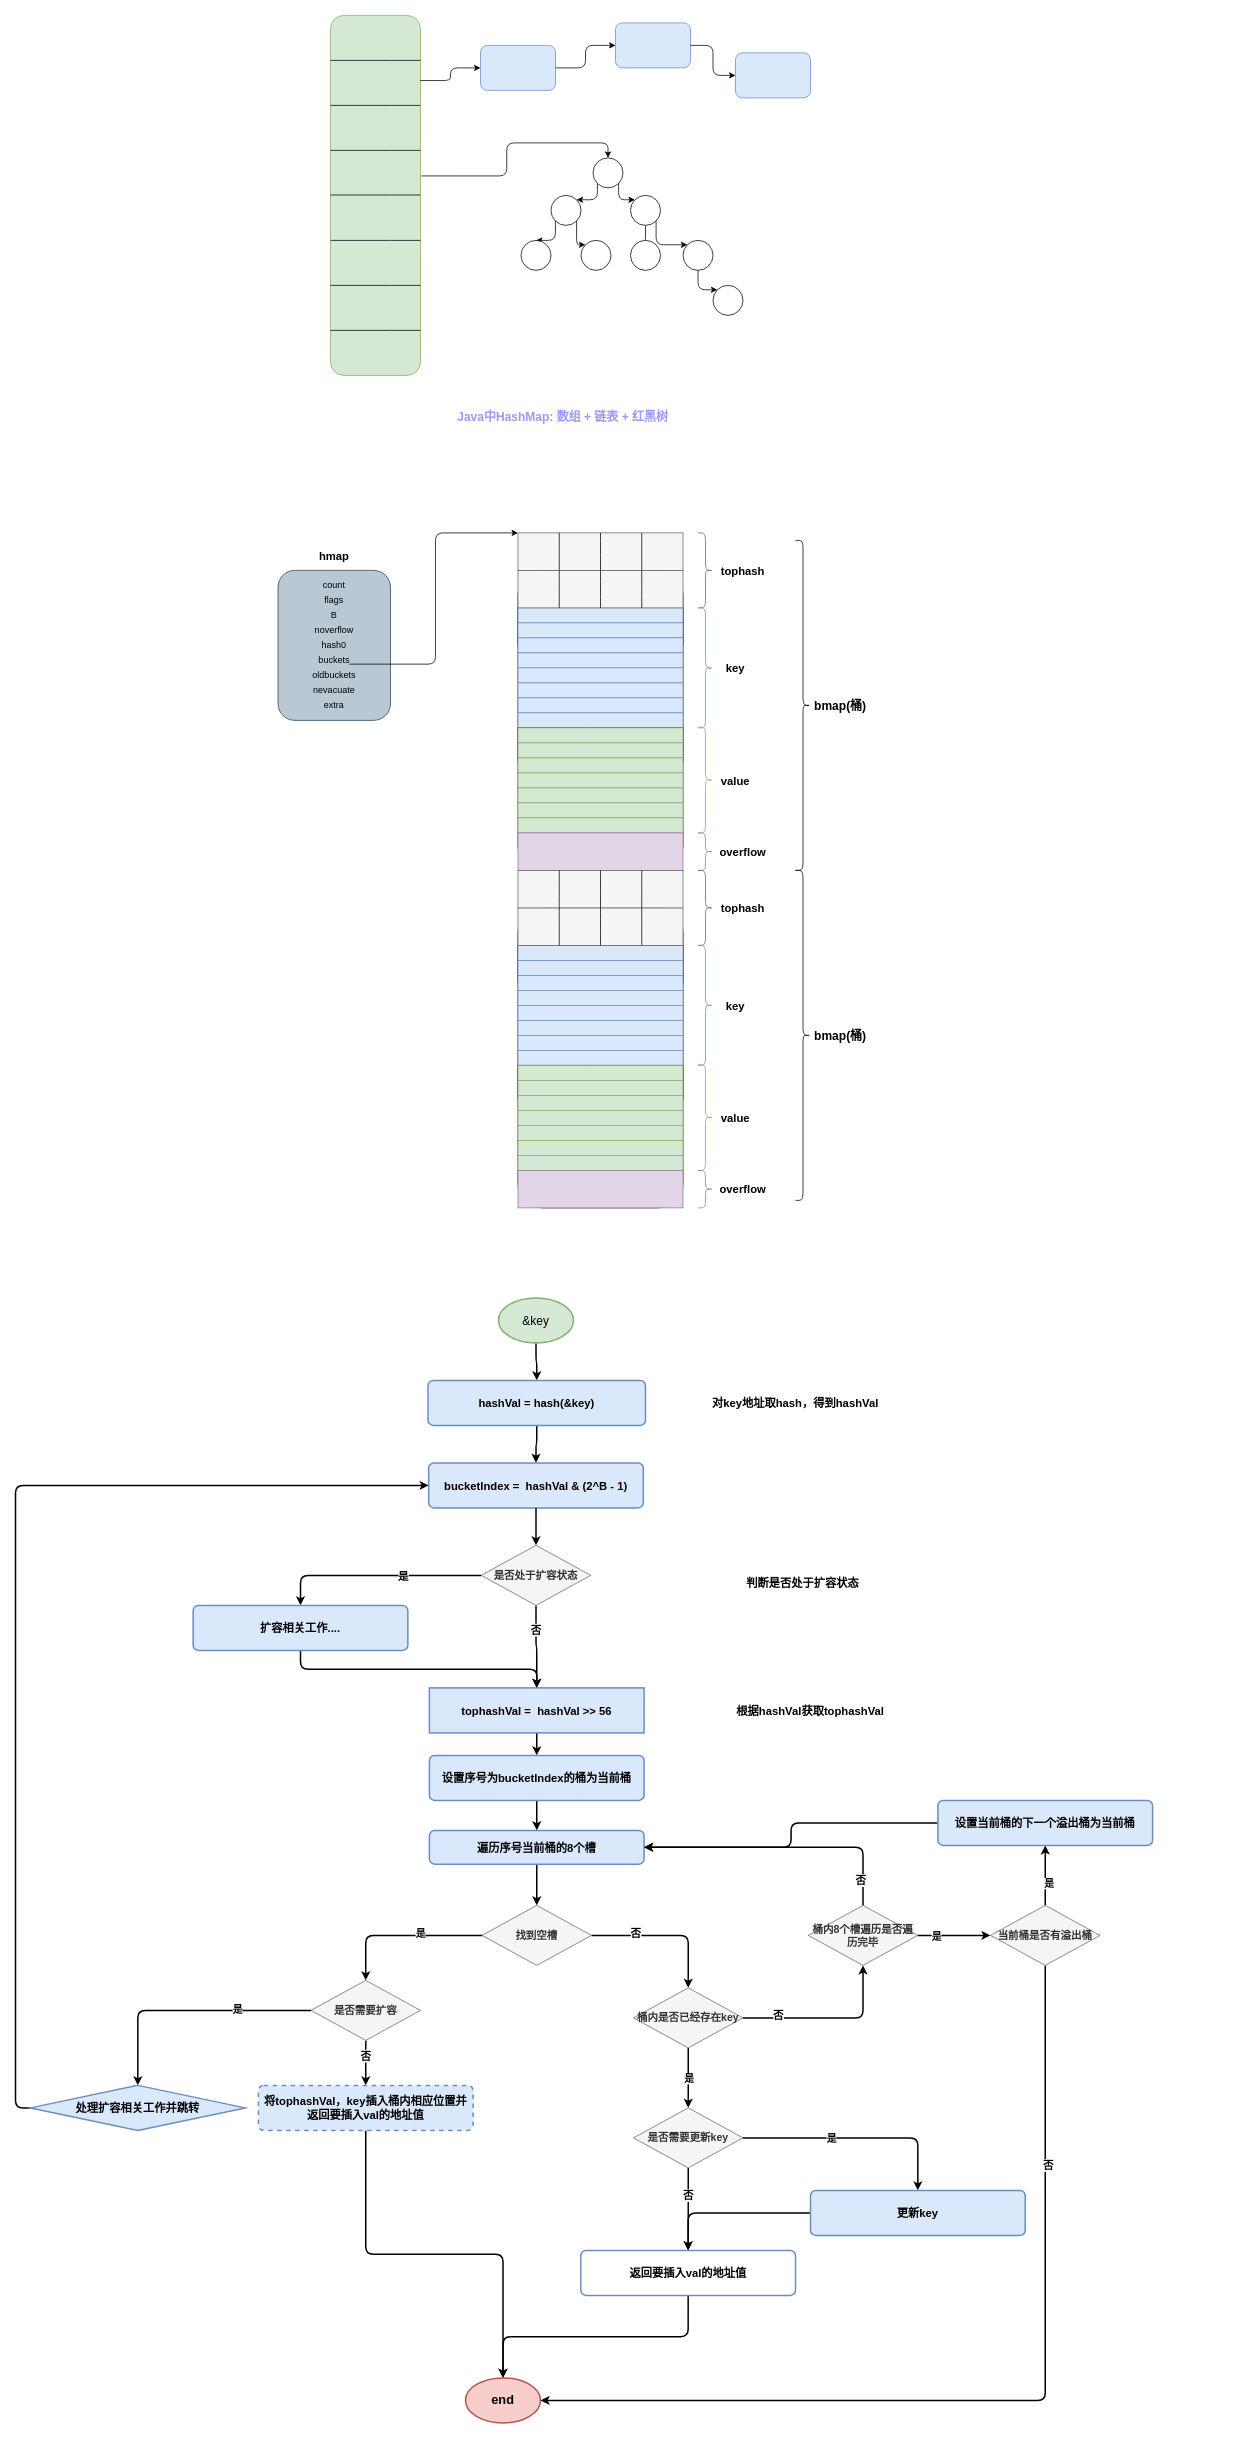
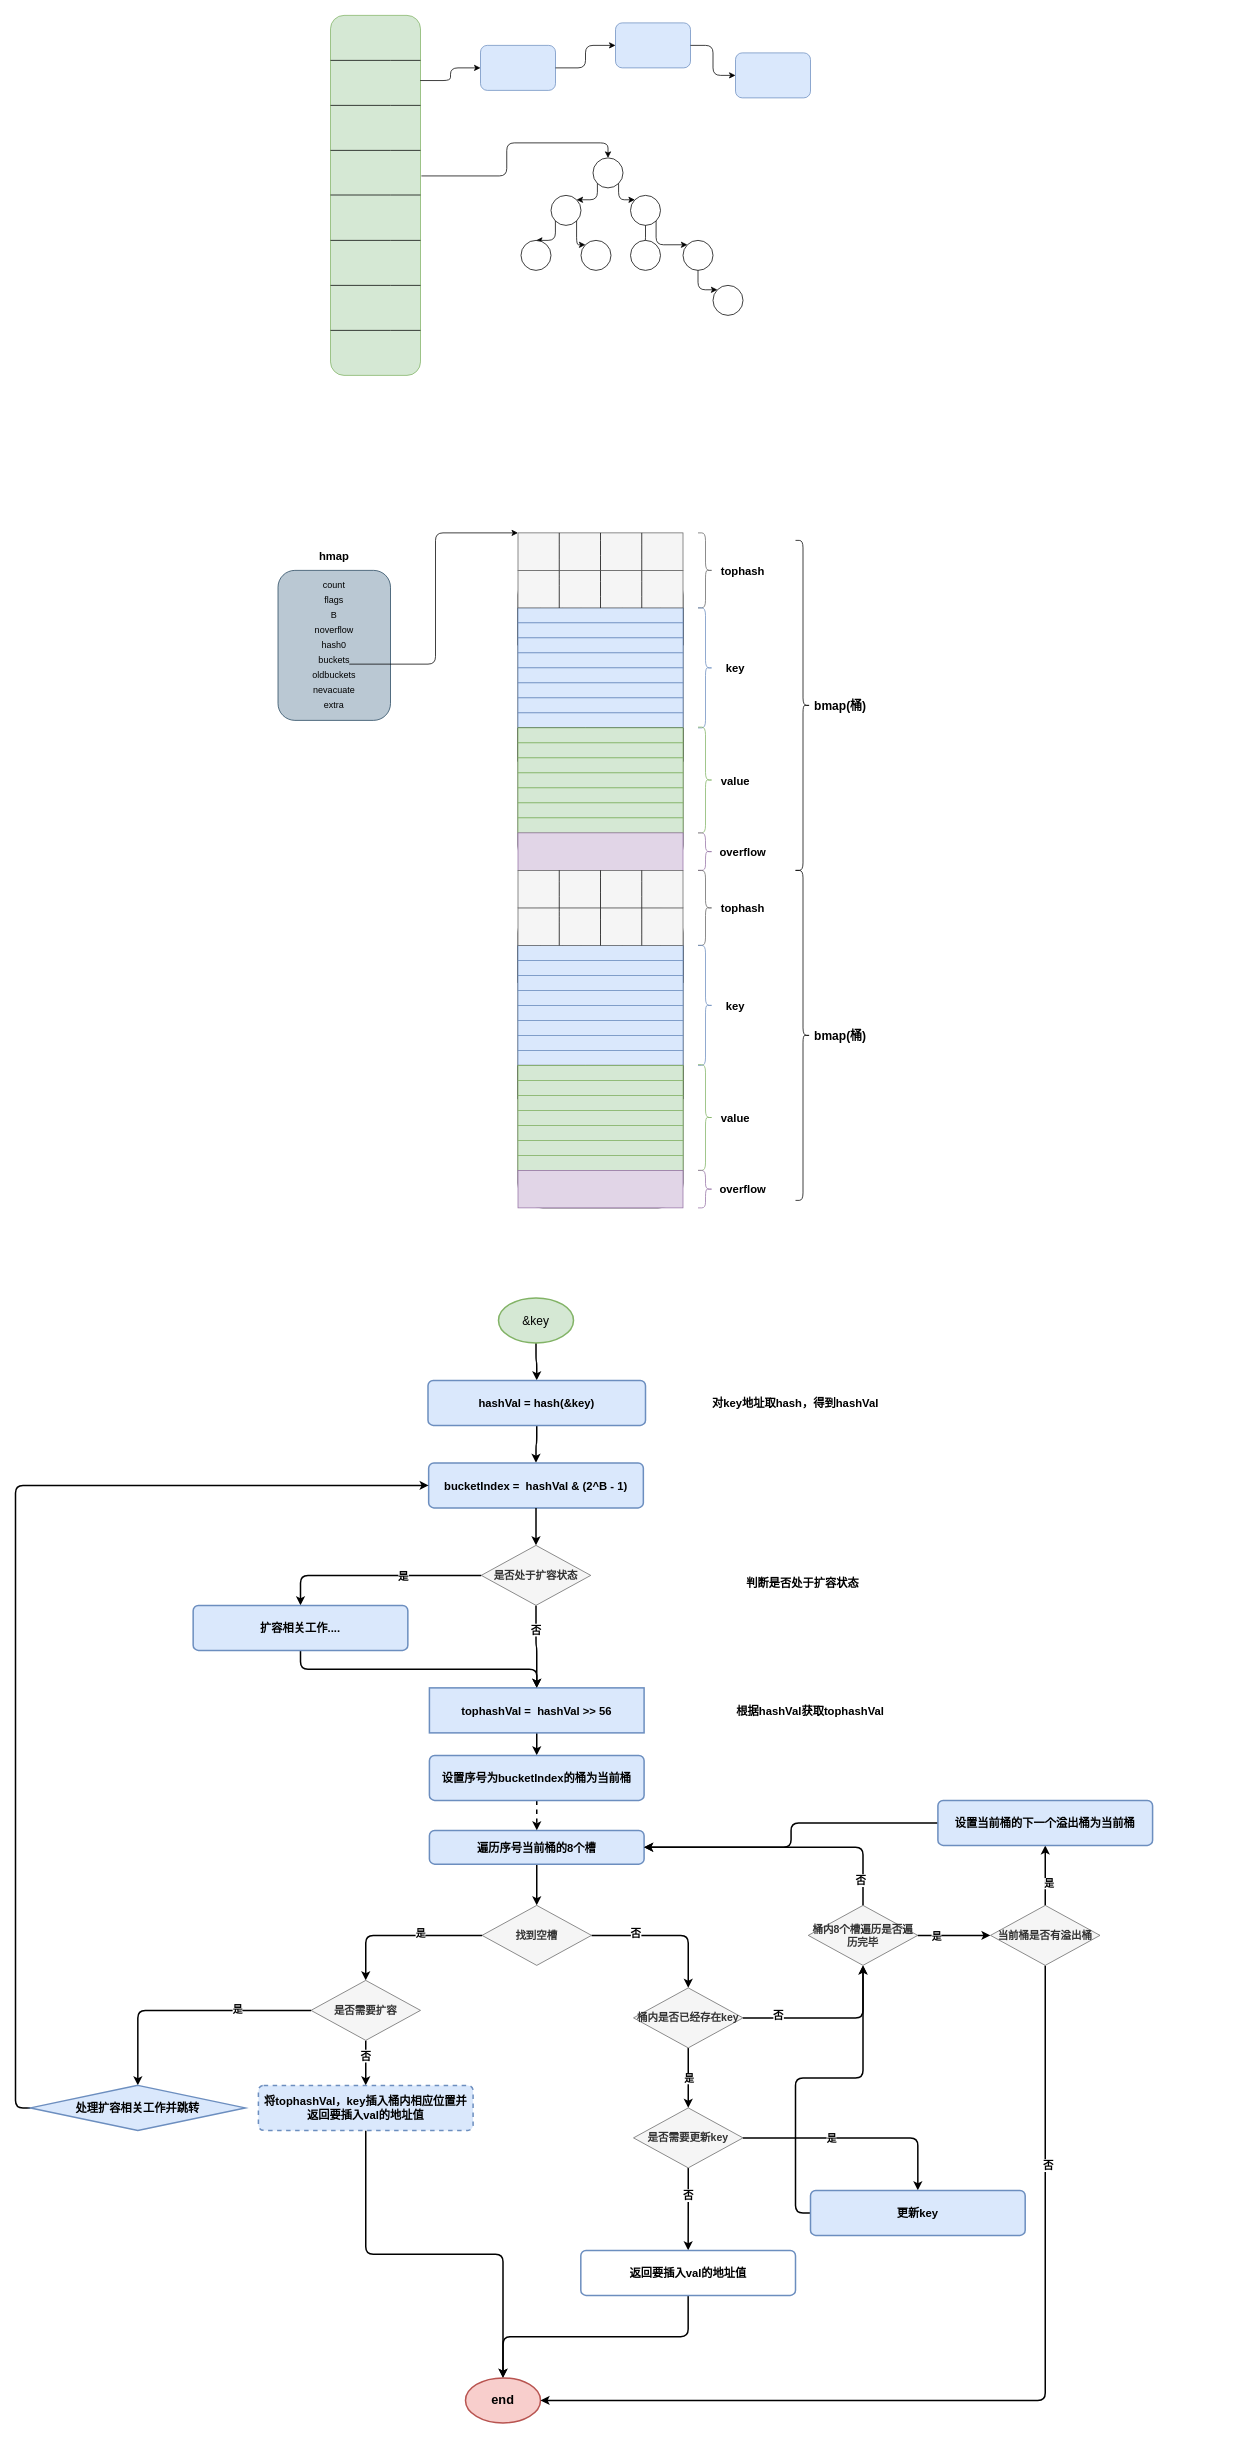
node "Java中HashMap: 数组 + 链表 + 红黑树": removed
edge "设置序号为bucketIndex的桶为当前桶" -> "遍历序号当前桶的8个槽": style solid -> dashed
edge "更新key" -> "返回要插入val的地址值": now "更新key" -> "桶内8个槽遍历是否遍历完毕"
